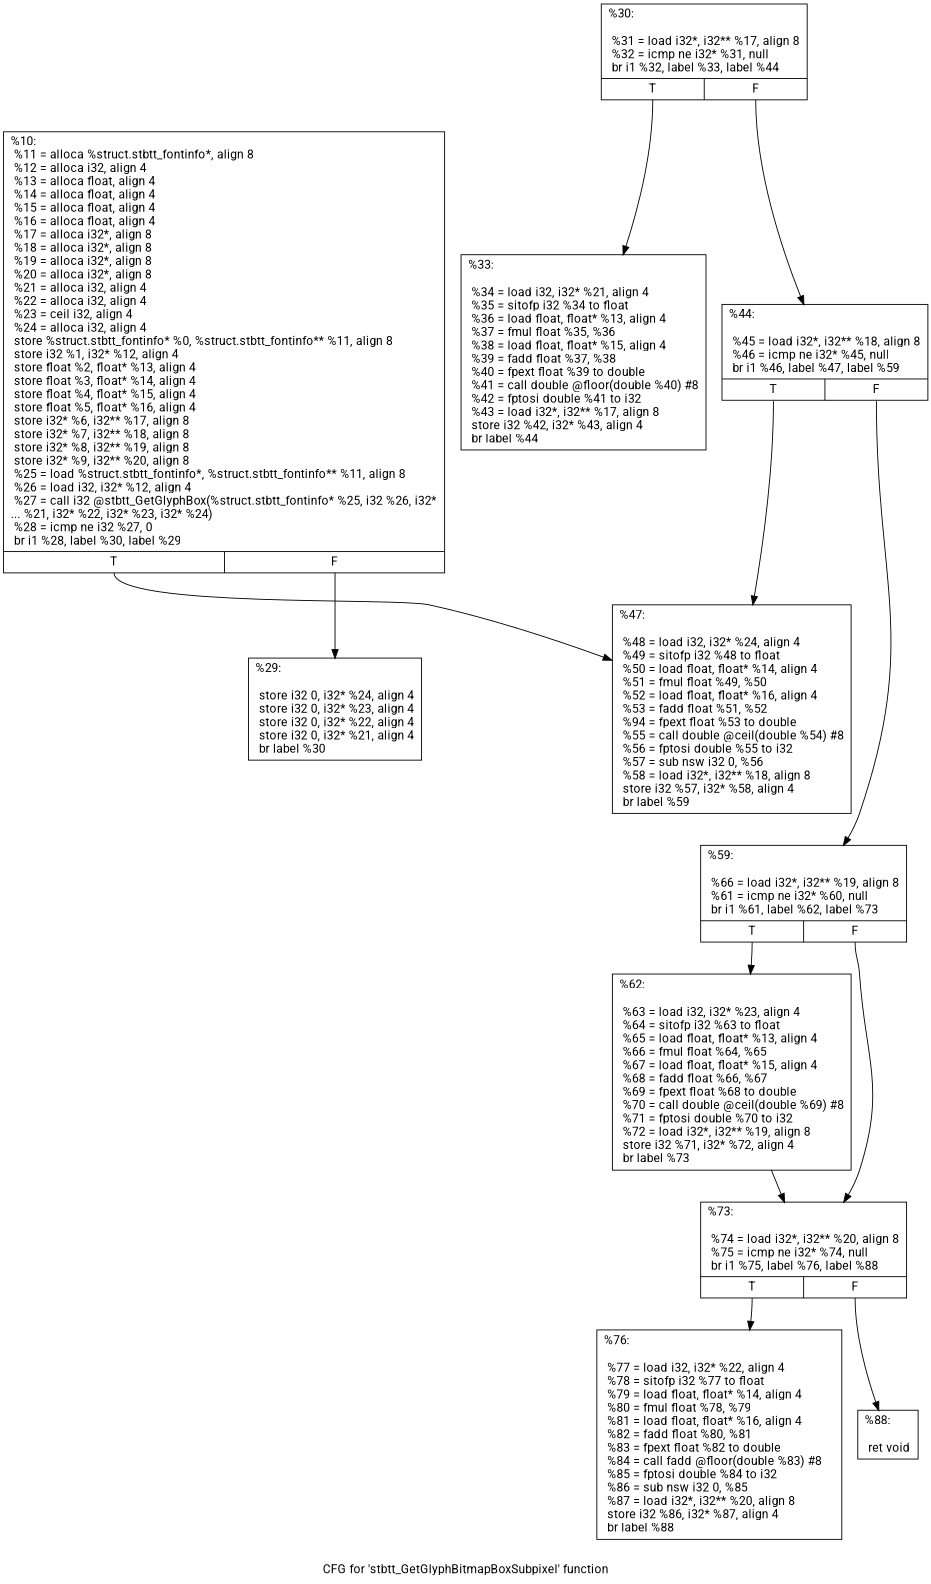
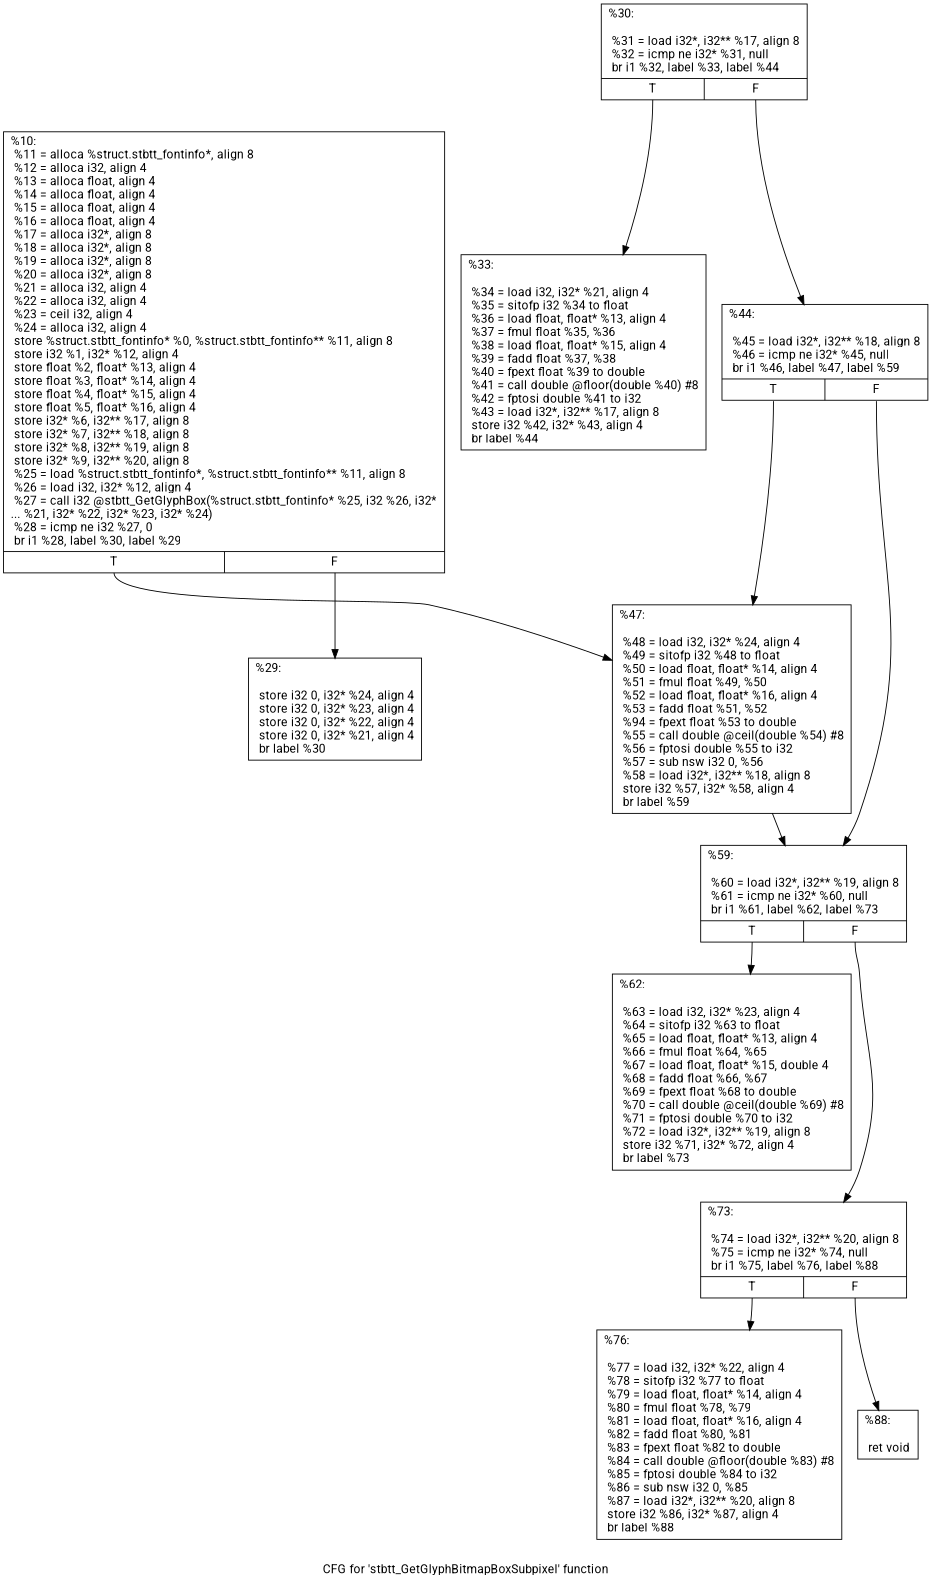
edge "%47:" -> "%59:": added
node "%59:": text "%66 = load i32*, i32** %19, align 8" -> "%60 = load i32*, i32** %19, align 8"
node "%62:": text "%67 = load float, float* %15, align 4" -> "%67 = load float, float* %15, double 4"
edge "%62:" -> "%73:": removed
node "%76:": text "%84 = call fadd @floor(double %83) #8" -> "%84 = call double @floor(double %83) #8"
